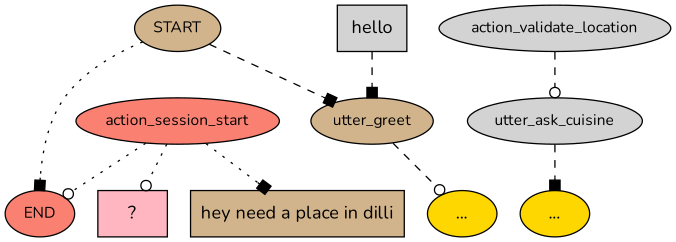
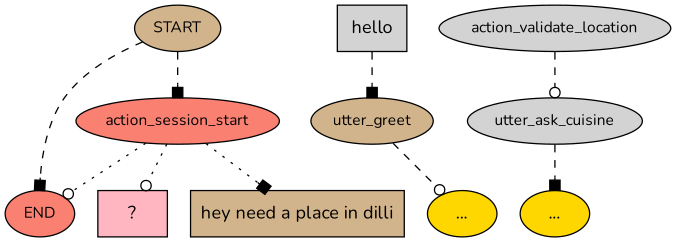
edge "START" -> "utter_greet": now "START" -> "action_session_start"
edge "START" -> "END": style dotted -> dashed
